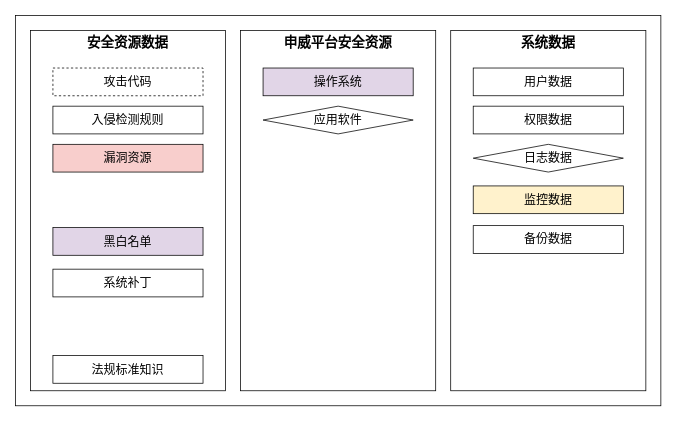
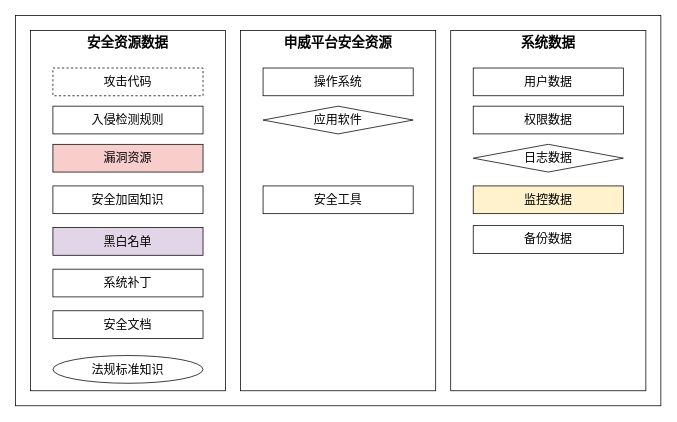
node "操作系统": fillcolor #e1d5e7 -> #ffffff
node "安全加固知识": added
node "安全工具": added
node "安全文档": added
node "法规标准知识": shape rectangle -> ellipse
